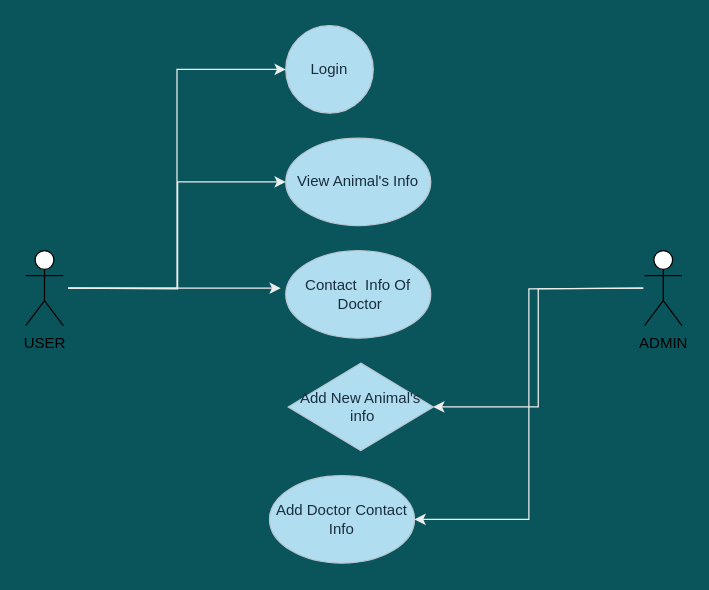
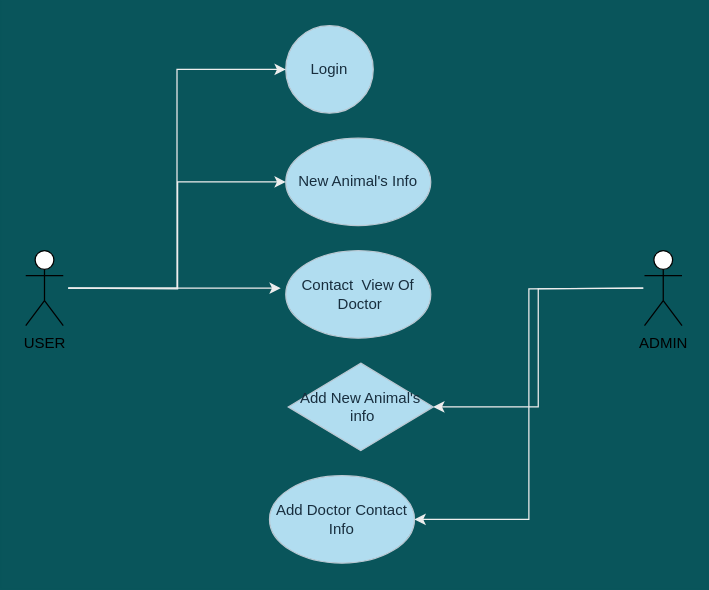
node "View Animal's Info": label "View Animal's Info" -> "New Animal's Info"
node "Contact Info Of Doctor": label "Contact Info Of Doctor" -> "Contact View Of Doctor"
